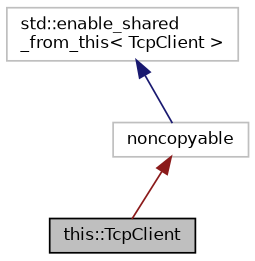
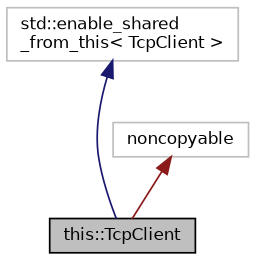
edge "noncopyable" -> "std::enable_shared _from_this< TcpClient >": now "this::TcpClient" -> "std::enable_shared _from_this< TcpClient >"
